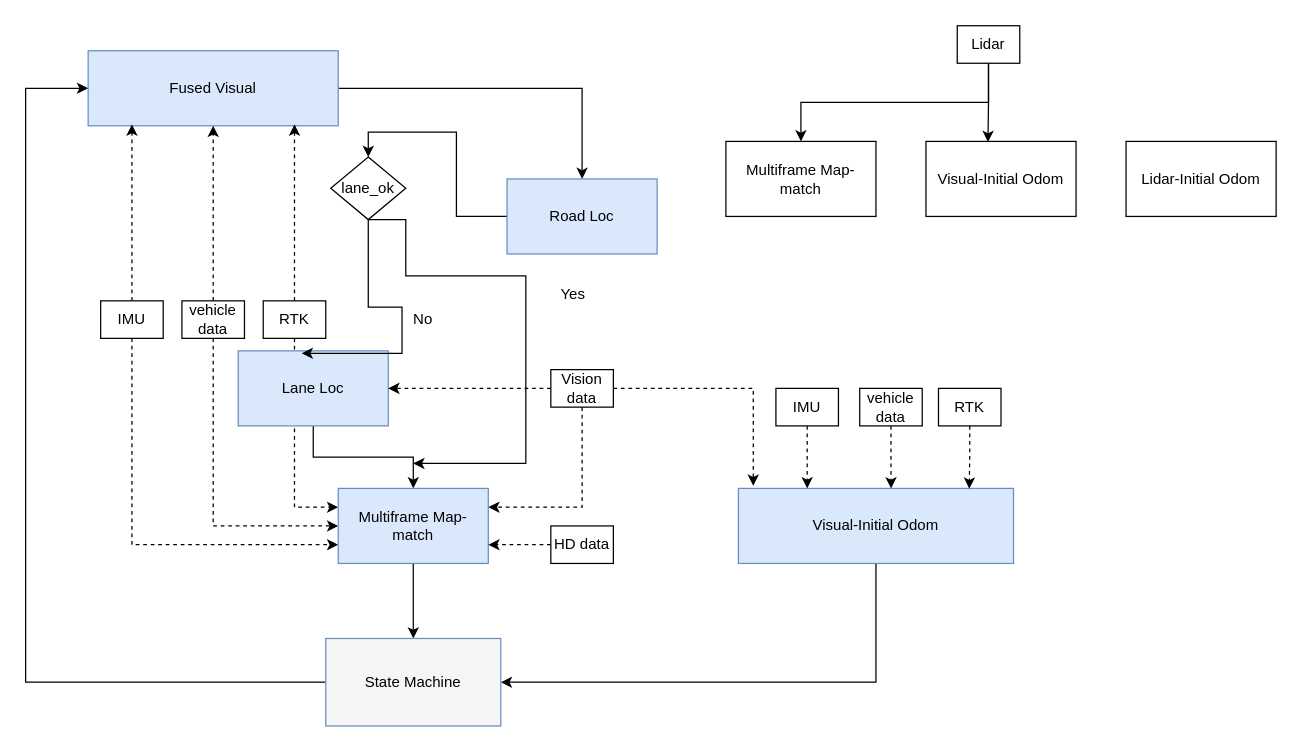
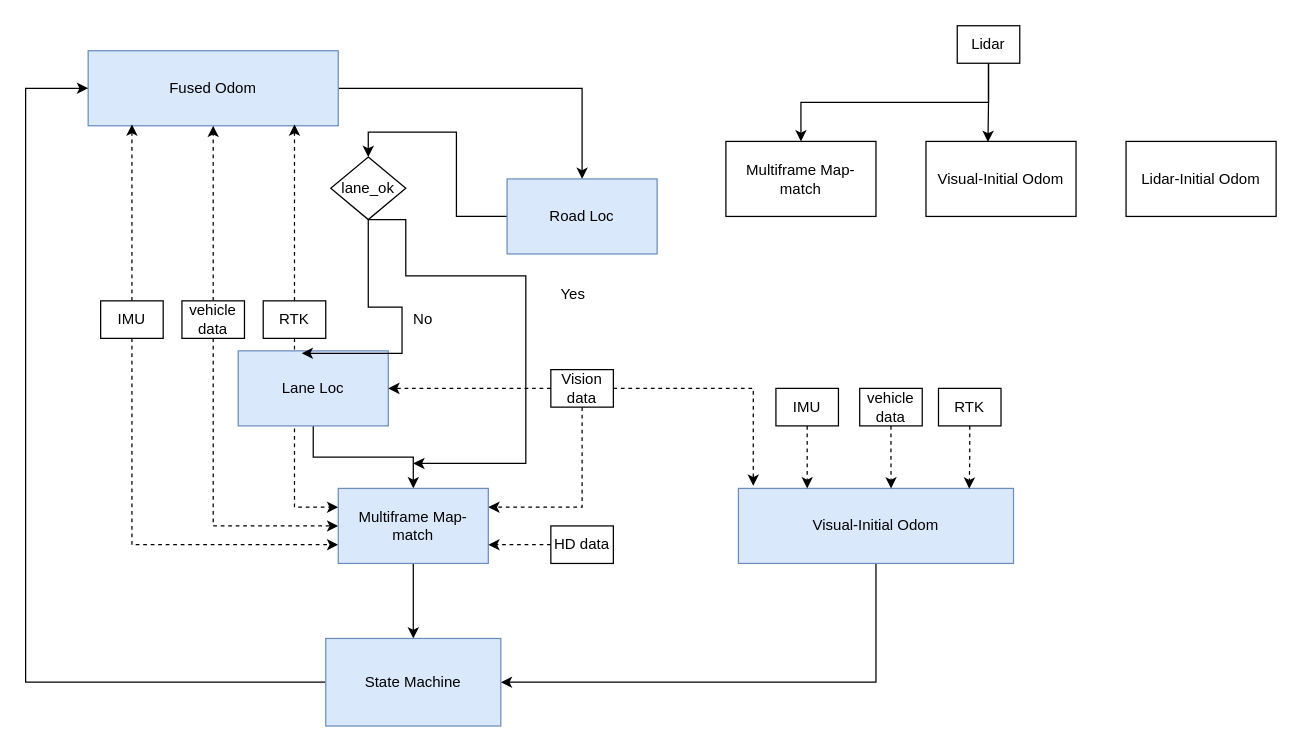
node "Fused Visual": label "Fused Visual" -> "Fused Odom"
node "State Machine": fillcolor #f5f5f5 -> #dae8fc
